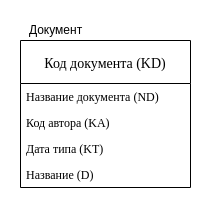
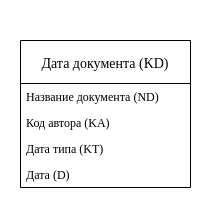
node "Документ": removed
node "Код документа (KD)": label "Код документа (KD)" -> "Дата документа (KD)"
node "Название (D)": label "Название (D)" -> "Дата (D)"
